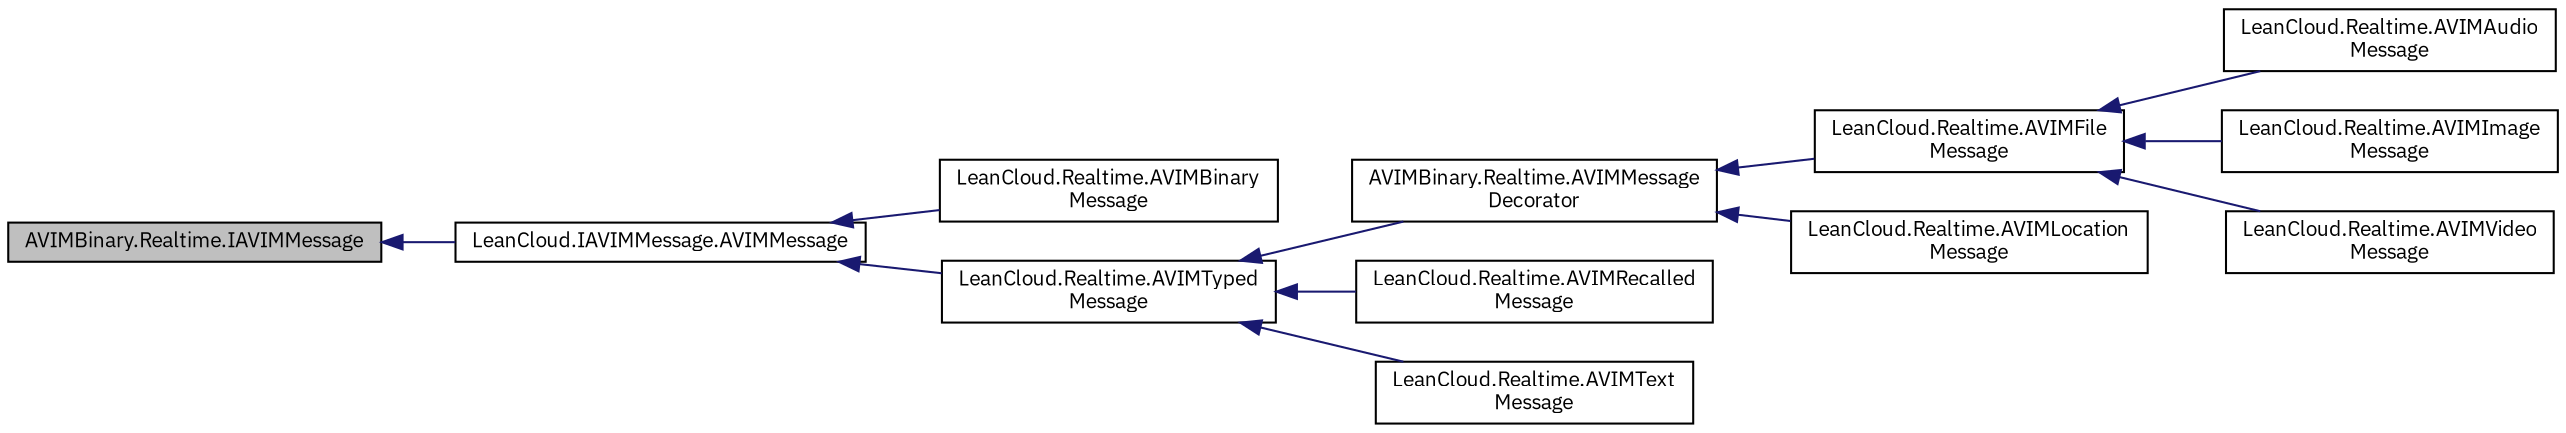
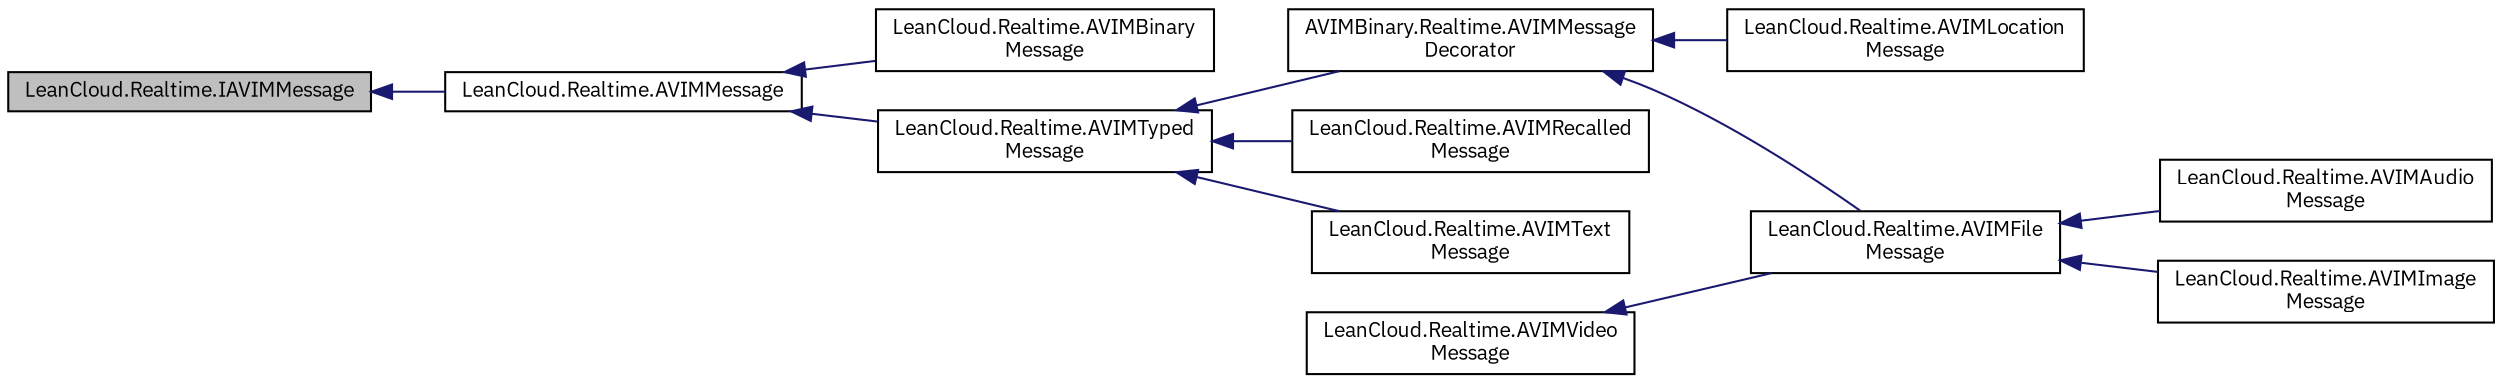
edge "LeanCloud.Realtime.AVIMVideo Message" -> "LeanCloud.Realtime.AVIMFile Message": reversed
node "AVIMBinary.Realtime.IAVIMMessage": label "AVIMBinary.Realtime.IAVIMMessage" -> "LeanCloud.Realtime.IAVIMMessage"
node "LeanCloud.IAVIMMessage.AVIMMessage": label "LeanCloud.IAVIMMessage.AVIMMessage" -> "LeanCloud.Realtime.AVIMMessage"
